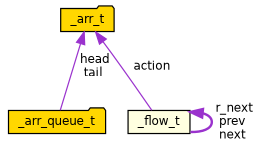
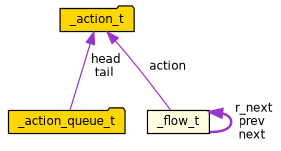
node "_arr_t": label "_arr_t" -> "_action_t"
node "_arr_queue_t": label "_arr_queue_t" -> "_action_queue_t"
